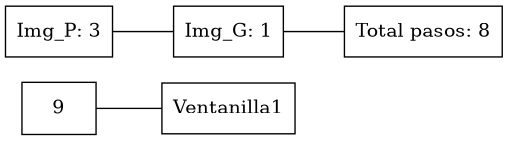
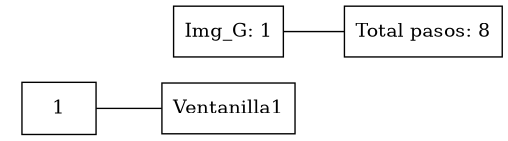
node "Img_P: 3": removed
node "9": label "9" -> "1"
